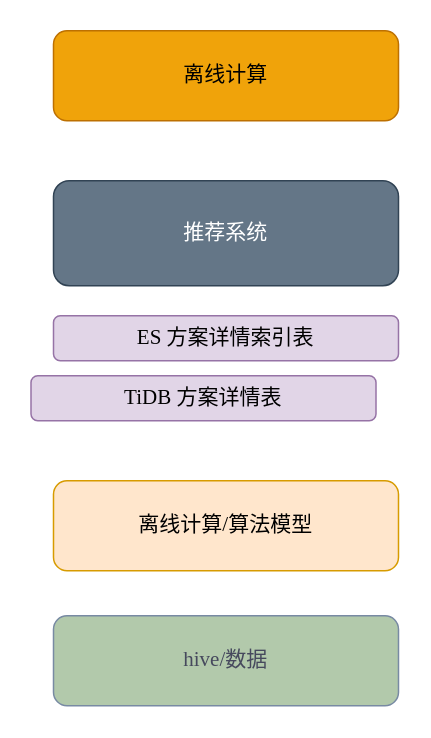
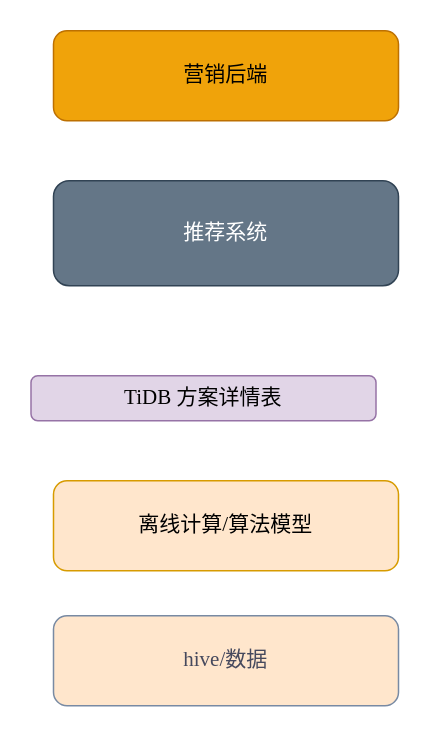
node "离线计算": label "离线计算" -> "营销后端"
node "ES 方案详情索引表": removed
node "hive/数据": fillcolor #b2c9ab -> #ffe6cc
